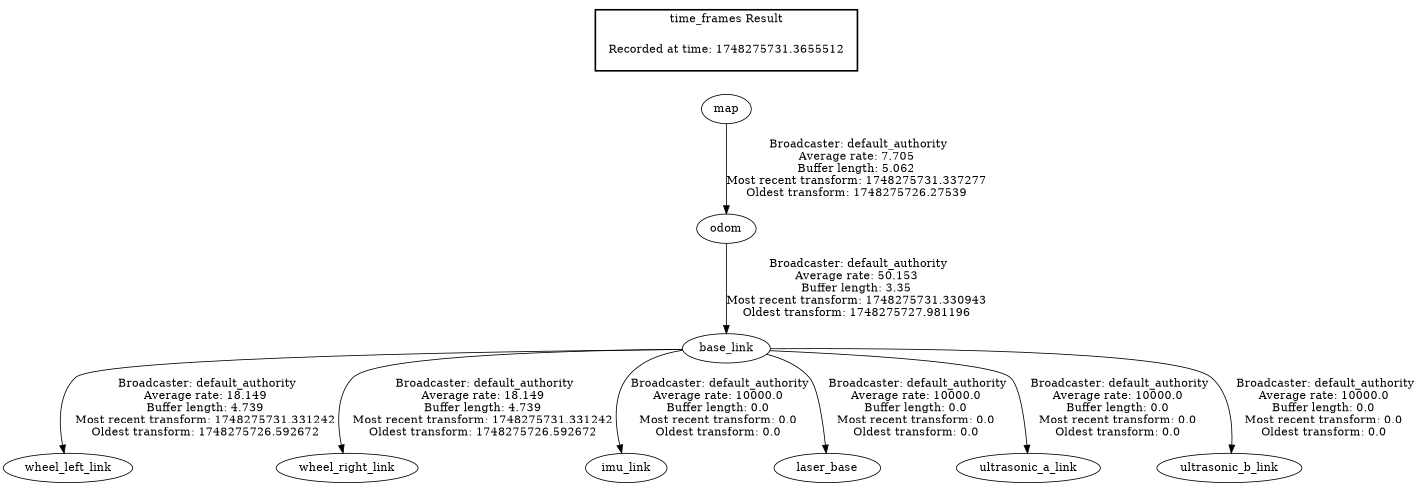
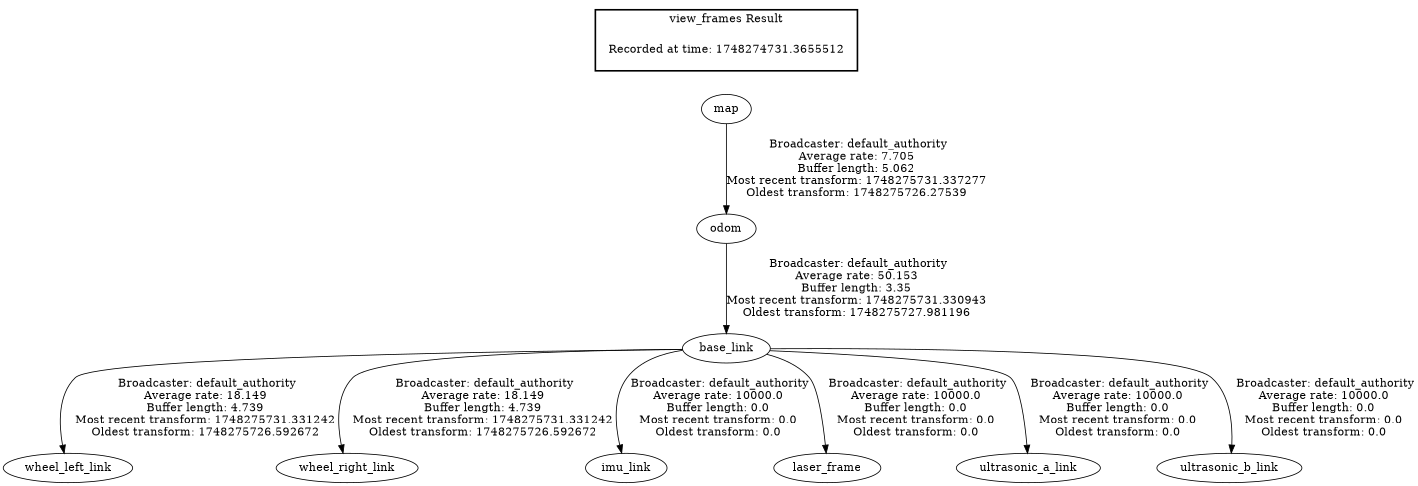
cluster "time_frames Result": label "time_frames Result" -> "view_frames Result"
node "Recorded at time: 1748275731.3655512": label "Recorded at time: 1748275731.3655512" -> "Recorded at time: 1748274731.3655512"
node "laser_base": label "laser_base" -> "laser_frame"
